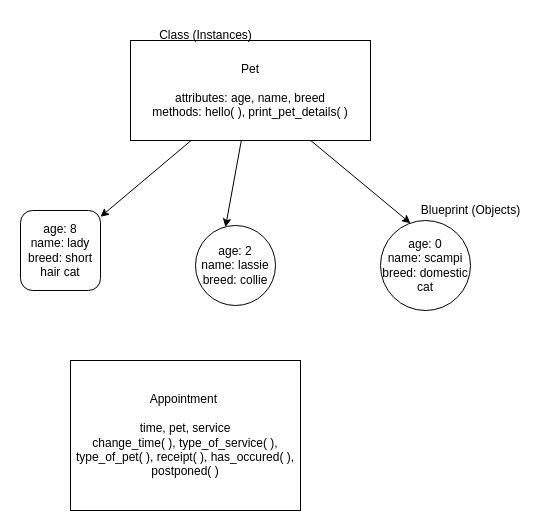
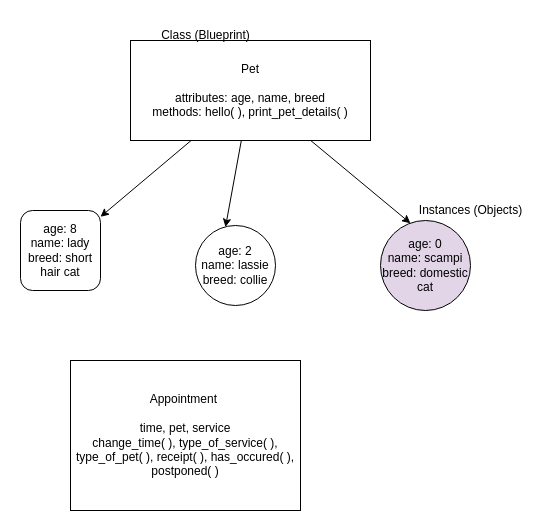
node "Class (Instances)": label "Class (Instances)" -> "Class (Blueprint)"
node "Blueprint (Objects)": label "Blueprint (Objects)" -> "Instances (Objects)"
node "age: 0 name: scampi breed: domestic cat": fillcolor #ffffff -> #e1d5e7
